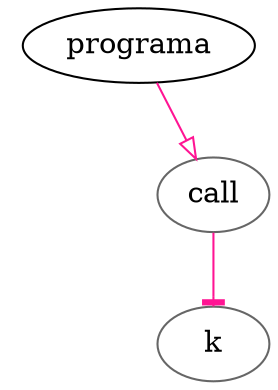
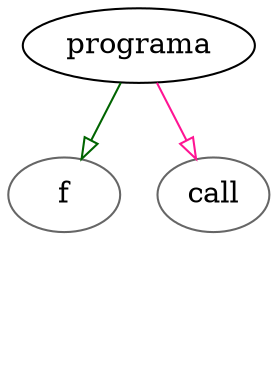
node "f": added
node "k": removed
